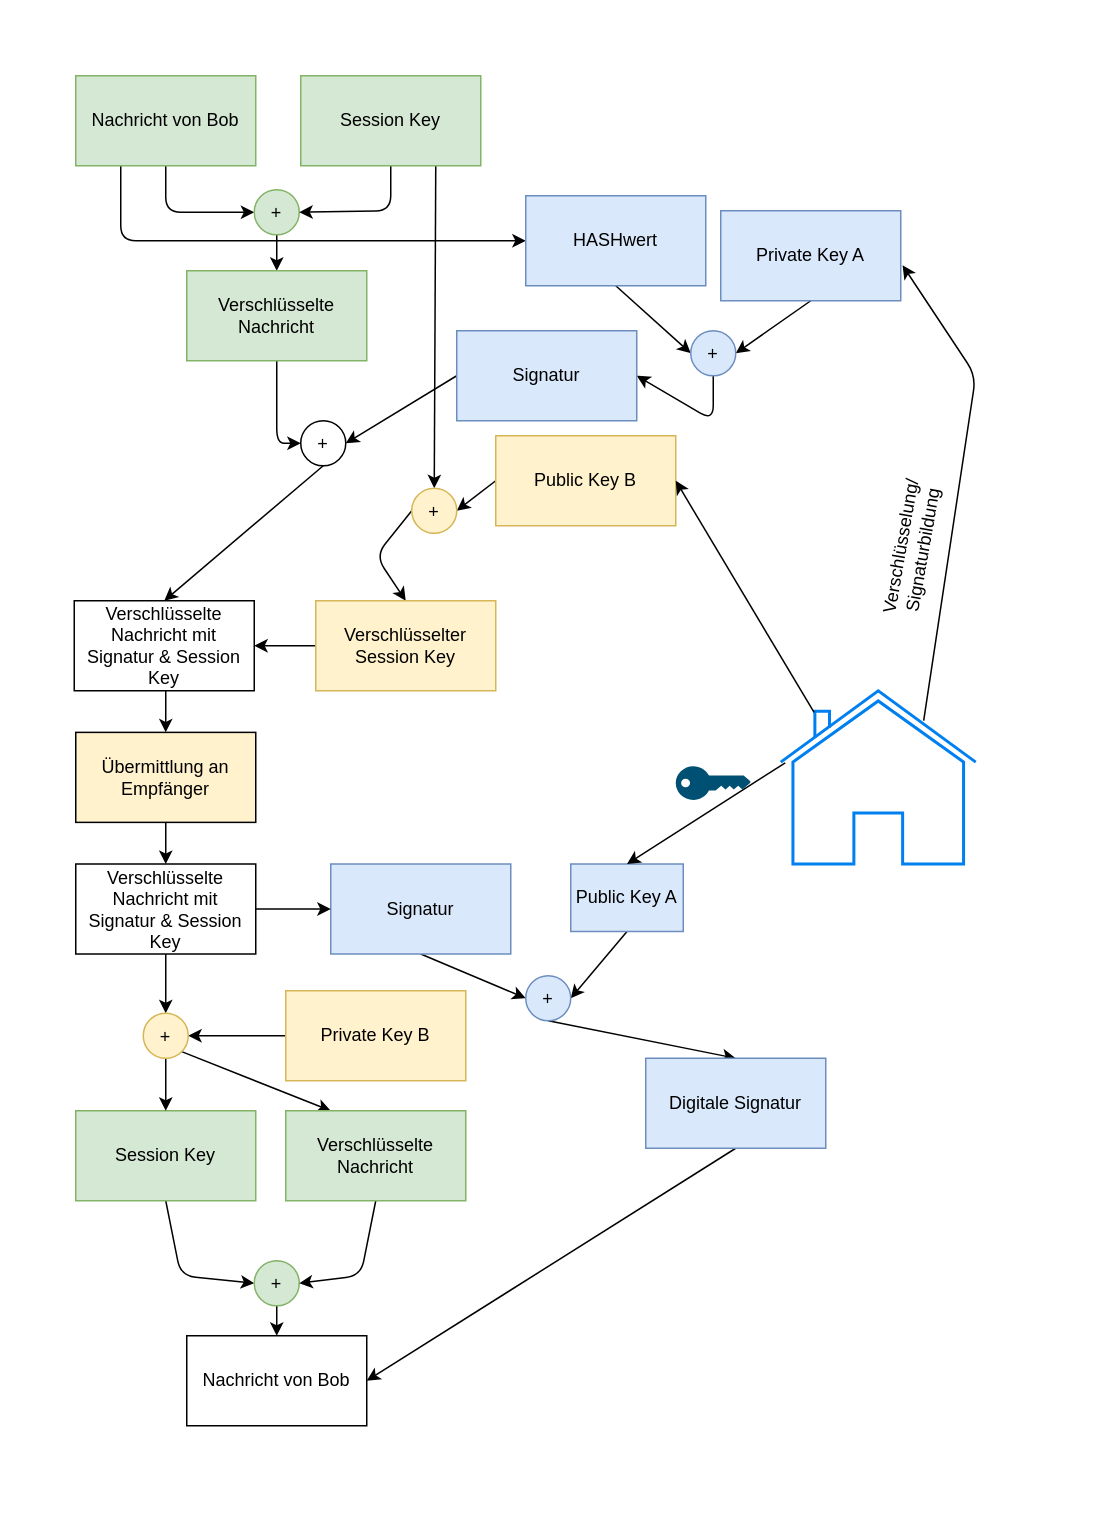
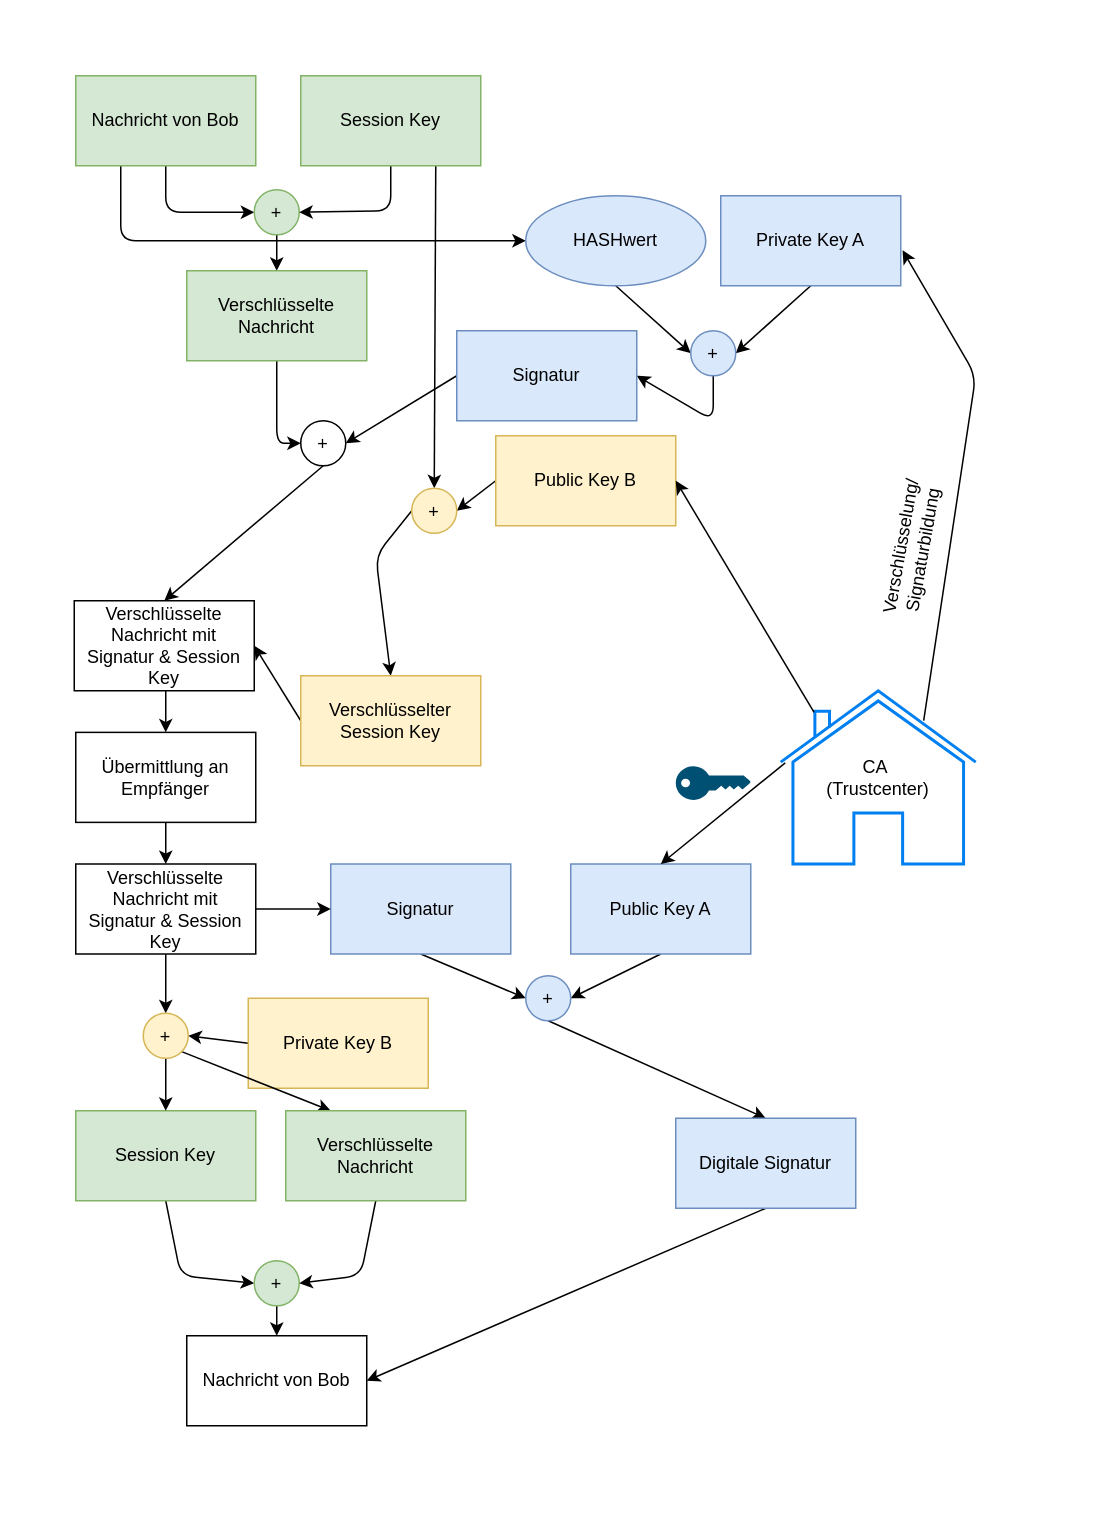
node "HASHwert": shape rectangle -> ellipse
node "Private Key A": moved (811, 256) -> (811, 241)
node "Verschlüsselter Session Key": moved (406, 646) -> (391, 721)
node "Übermittlung an Empfänger": fillcolor #fff2cc -> #ffffff
node "CA (Trustcenter)": added
node "Public Key A": size 113x68 -> 180x90
node "Private Key B": moved (376, 1036) -> (338, 1043)
node "Digitale Signatur": moved (736, 1103) -> (766, 1163)
